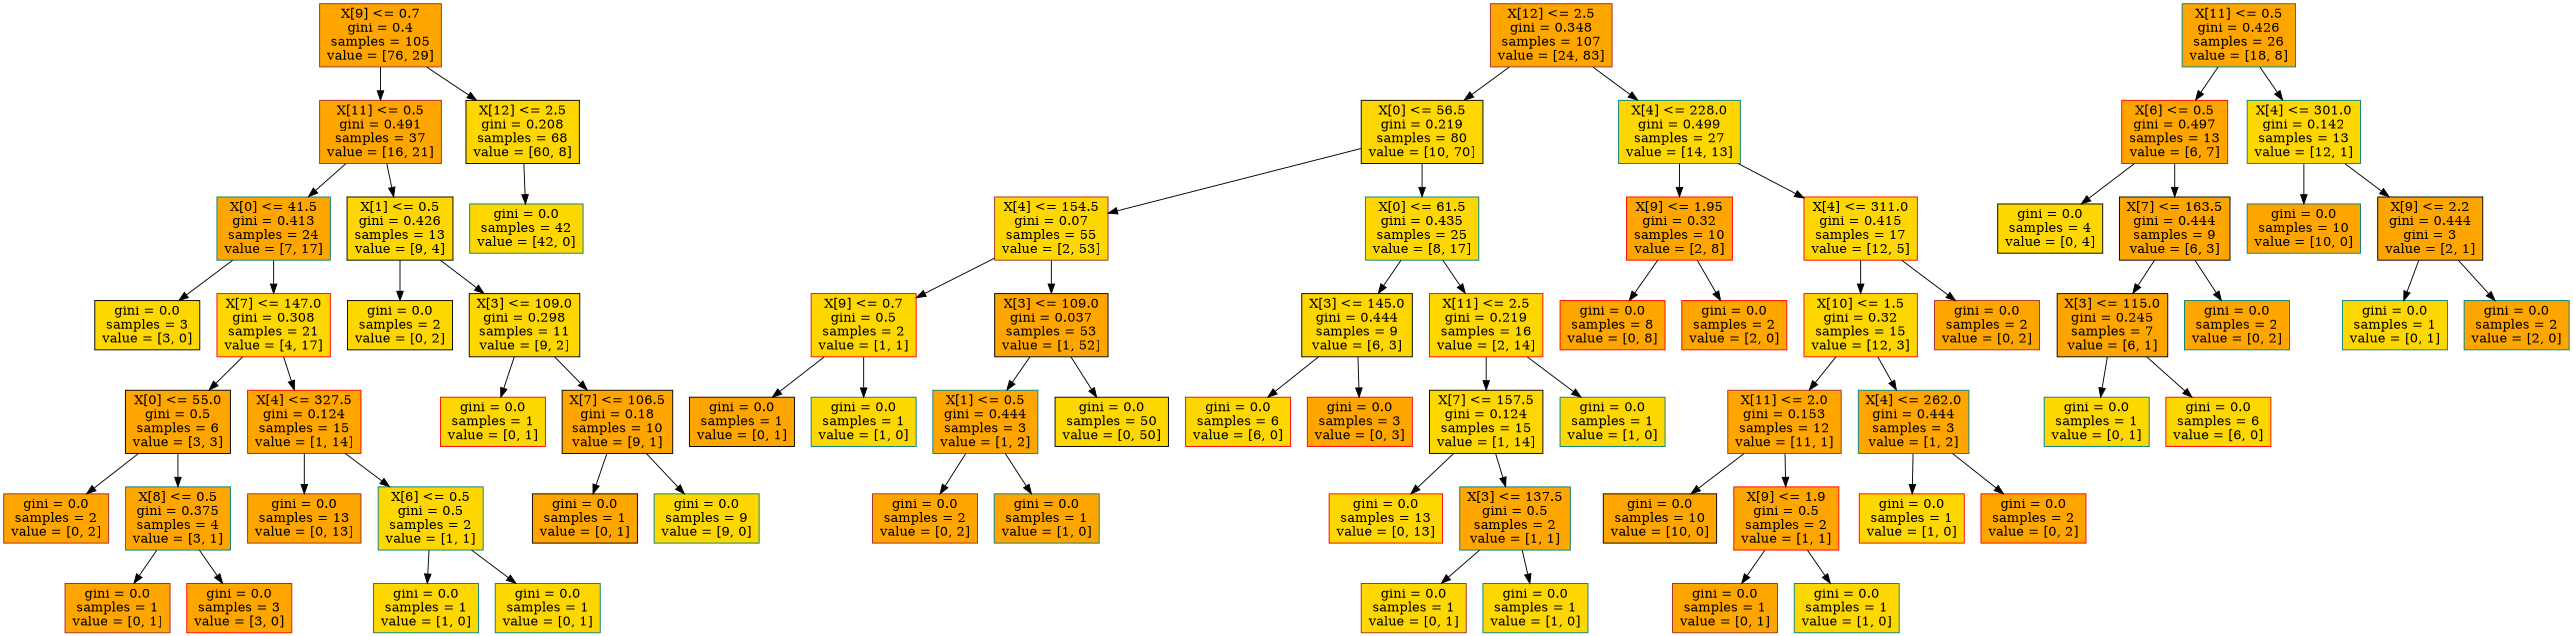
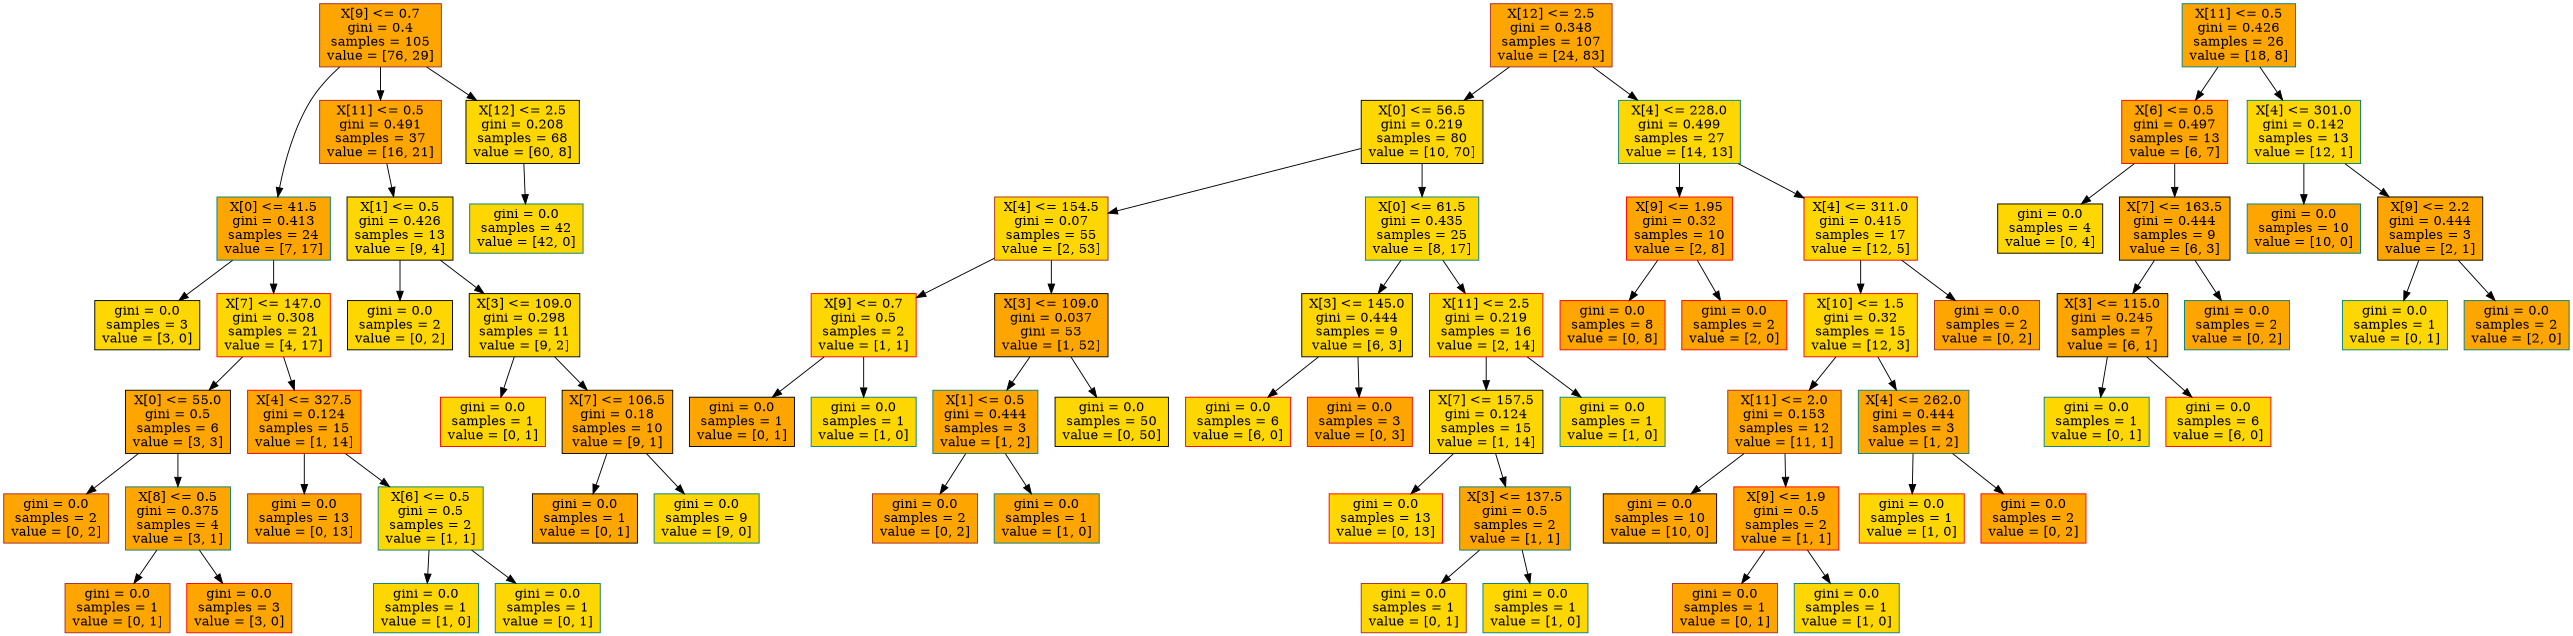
edge "X[11] <= 0.5 gini = 0.491 samples = 37 value = [16, 21]" -> "X[0] <= 41.5 gini = 0.413 samples = 24 value = [7, 17]": now "X[9] <= 0.7 gini = 0.4 samples = 105 value = [76, 29]" -> "X[0] <= 41.5 gini = 0.413 samples = 24 value = [7, 17]"
node "X[9] <= 2.2 gini = 0.444 gini = 3 value = [2, 1]": label "X[9] <= 2.2 gini = 0.444 gini = 3 value = [2, 1]" -> "X[9] <= 2.2 gini = 0.444 samples = 3 value = [2, 1]"
node "X[3] <= 109.0 gini = 0.037 samples = 53 value = [1, 52]": label "X[3] <= 109.0 gini = 0.037 samples = 53 value = [1, 52]" -> "X[3] <= 109.0 gini = 0.037 gini = 53 value = [1, 52]"
